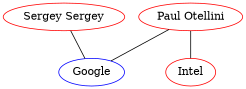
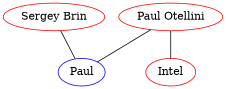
node "Sergey Sergey": label "Sergey Sergey" -> "Sergey Brin"
node "Google": label "Google" -> "Paul"
